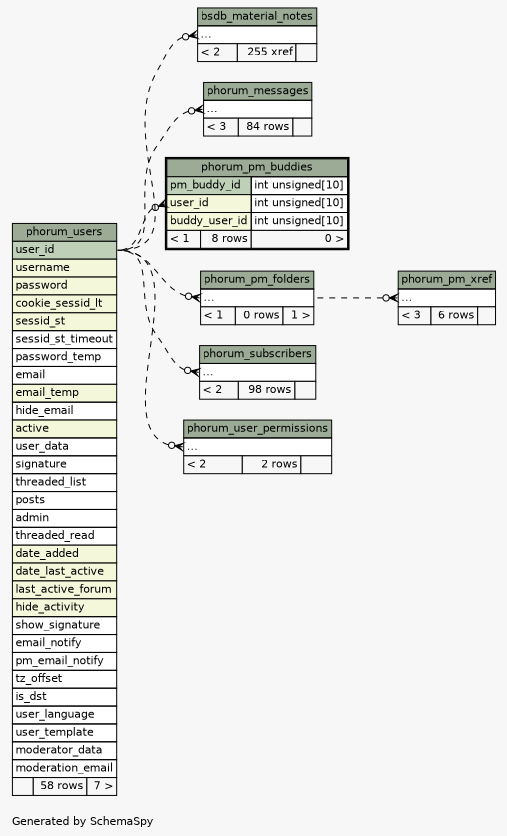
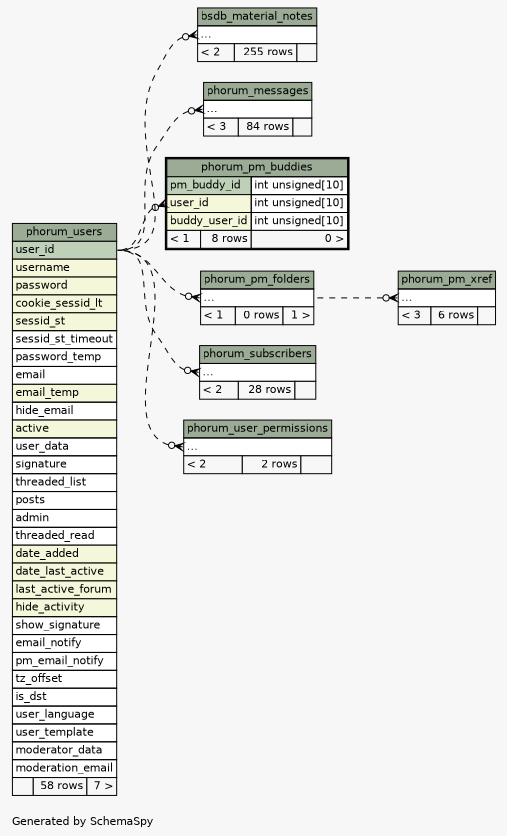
node "bsdb_material_notes": text "255 xref" -> "255 rows"
node "phorum_subscribers": text "98 rows" -> "28 rows"
